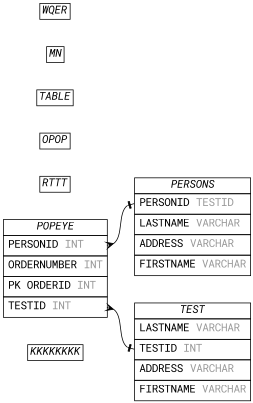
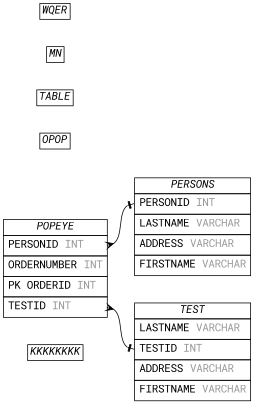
node "RTTT": removed
node "PERSONS": text "TESTID" -> "INT"
